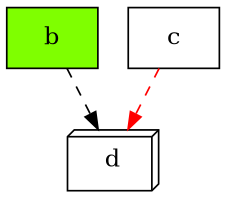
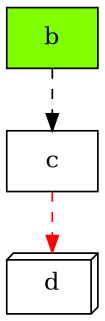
edge "b" -> "d": now "b" -> "c"
